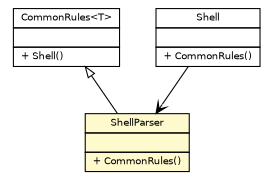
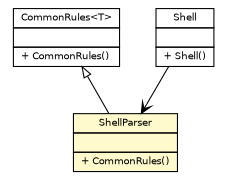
node "CommonRules<T>": text "+ Shell()" -> "+ CommonRules()"
node "Shell": text "+ CommonRules()" -> "+ Shell()"
